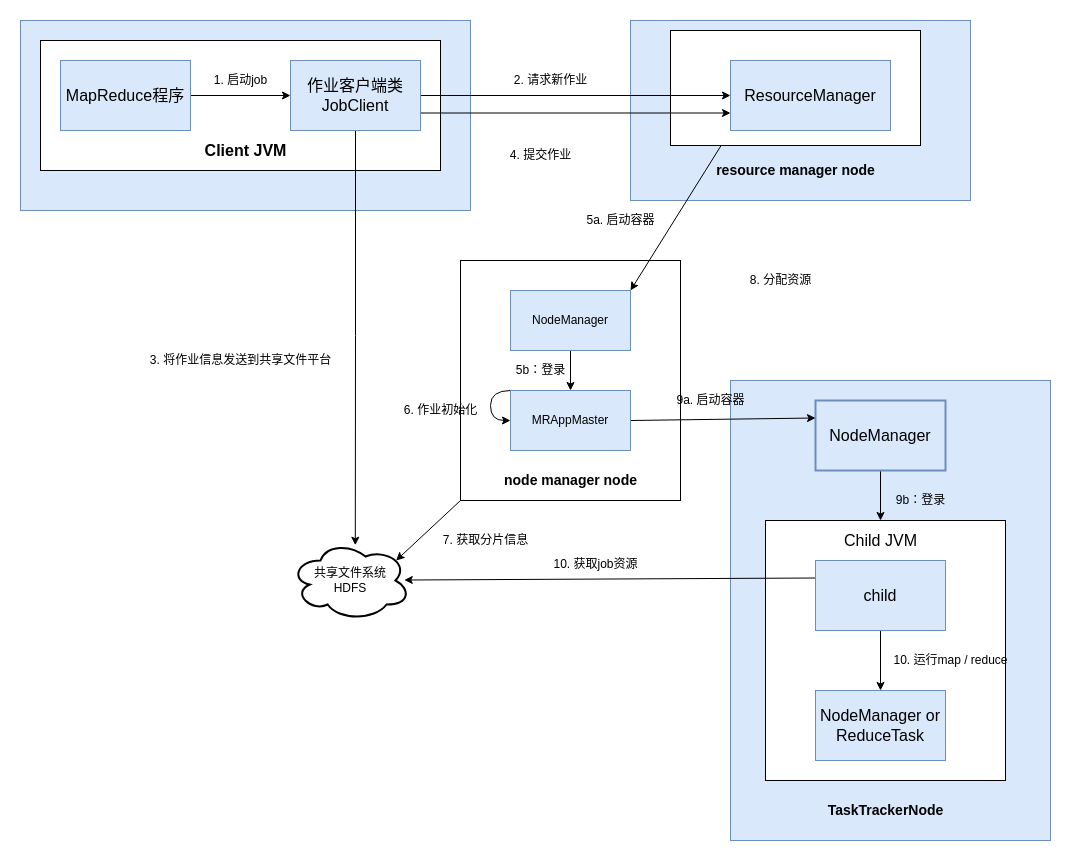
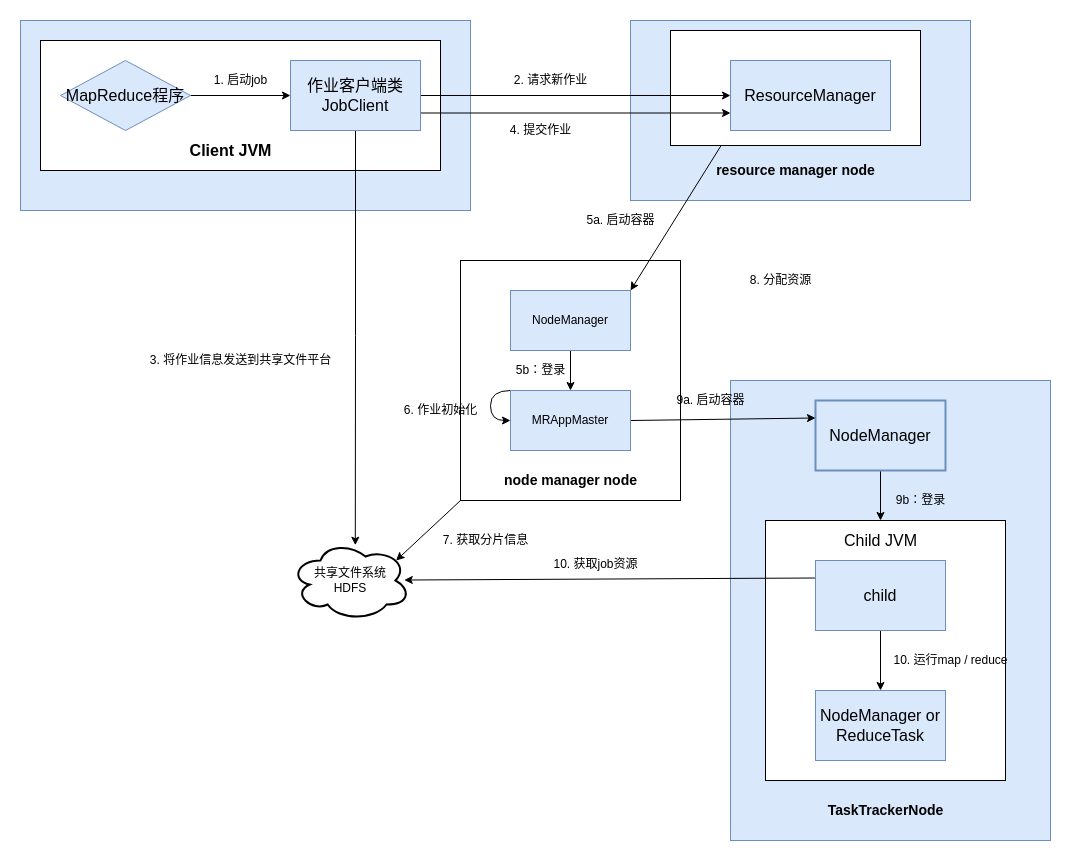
node "MapReduce程序": shape rectangle -> diamond
node "Client JVM": moved (246, 151) -> (231, 151)
node "4. 提交作业": moved (541, 156) -> (541, 131)
